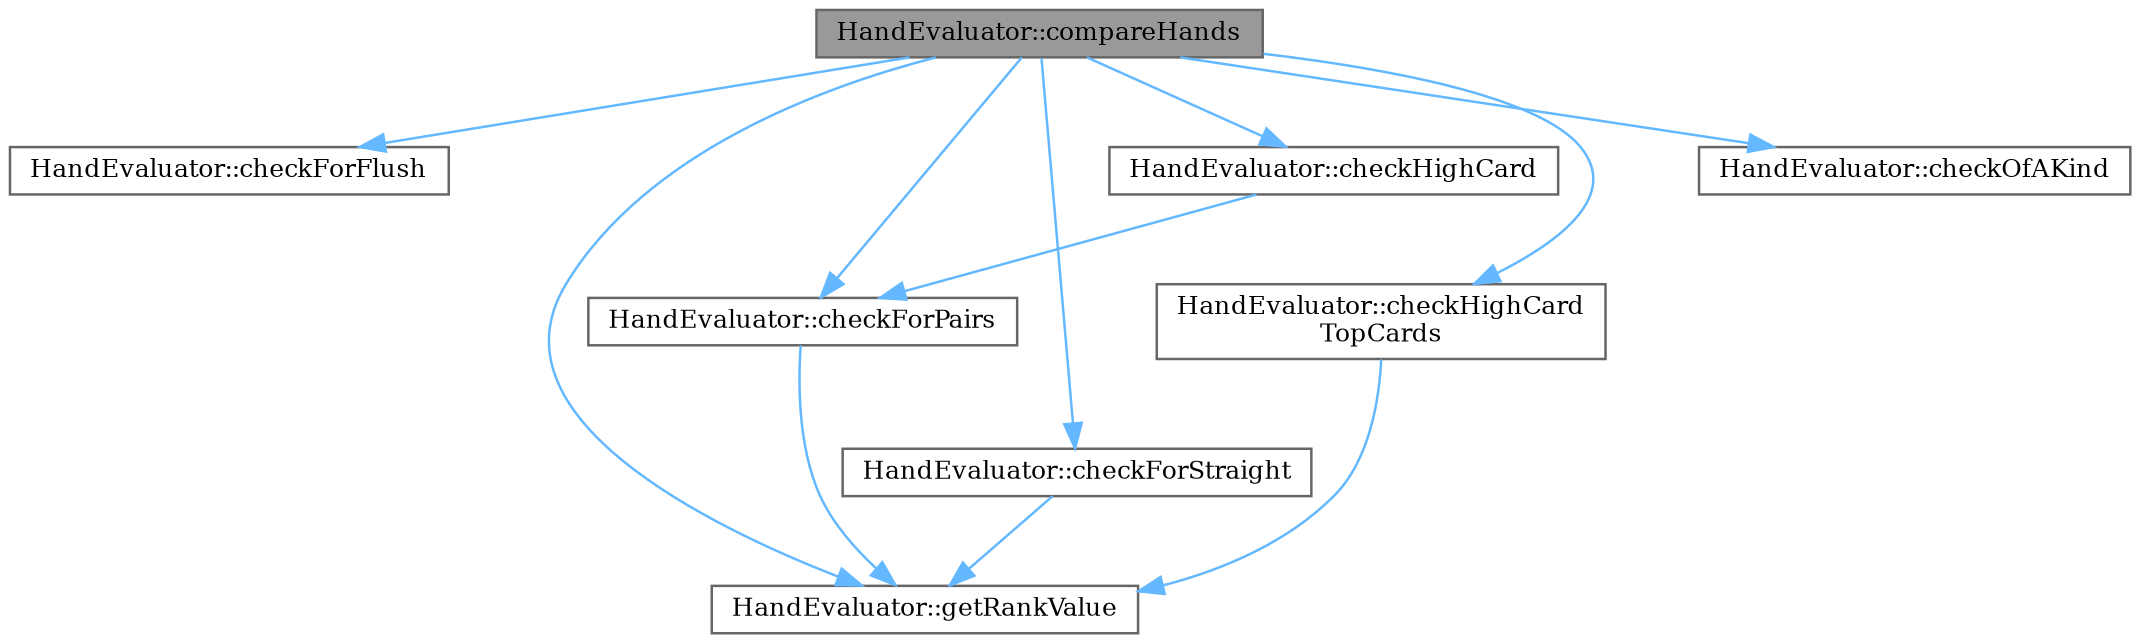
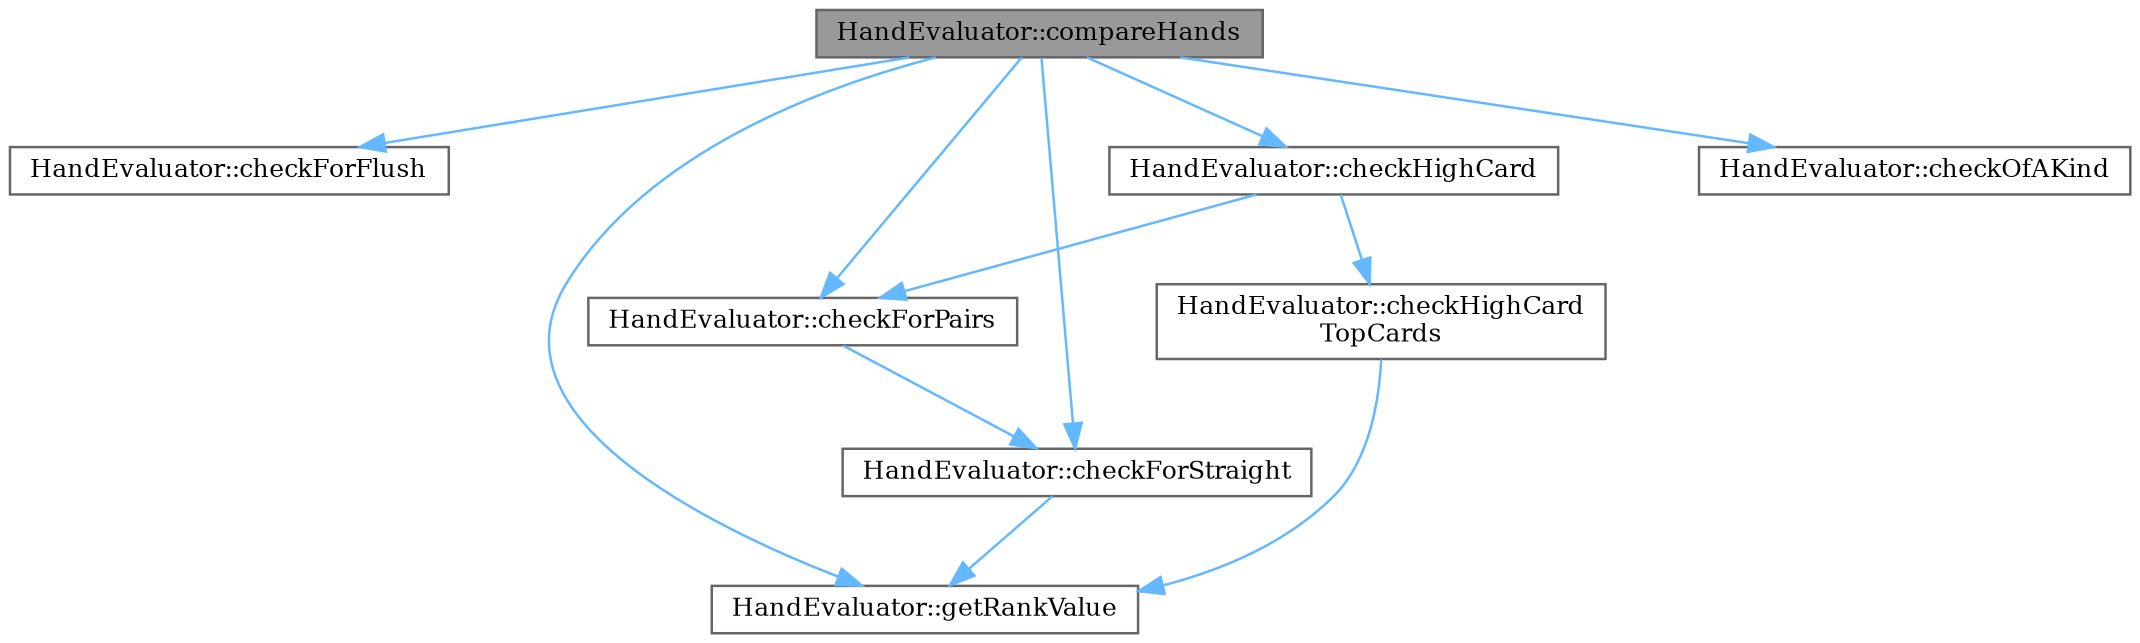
edge "HandEvaluator::compareHands" -> "HandEvaluator::checkHighCard TopCards": now "HandEvaluator::checkHighCard" -> "HandEvaluator::checkHighCard TopCards"
edge "HandEvaluator::checkForPairs" -> "HandEvaluator::getRankValue": now "HandEvaluator::checkForPairs" -> "HandEvaluator::checkForStraight"
